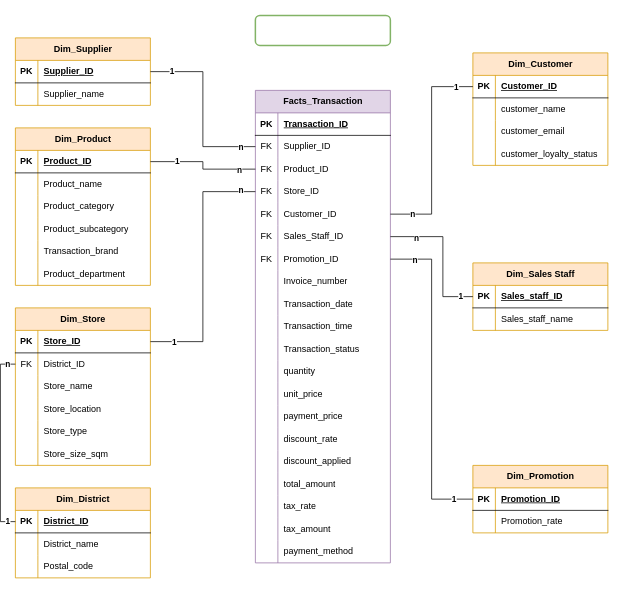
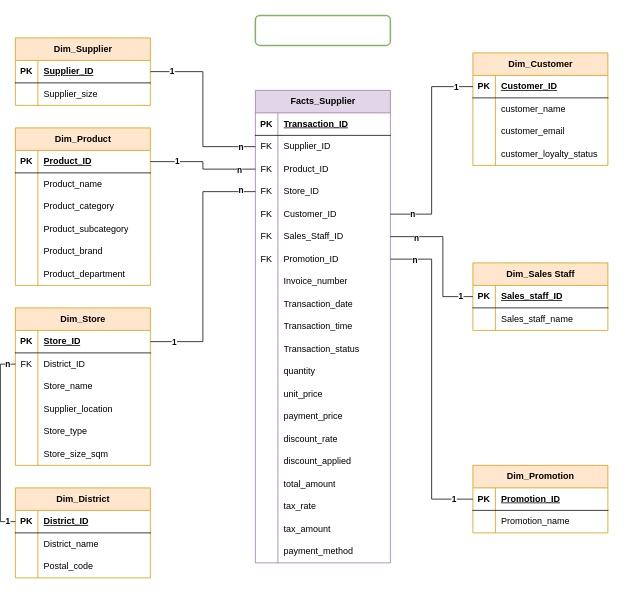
node "Supplier_name": label "Supplier_name" -> "Supplier_size"
node "Facts_Transaction": label "Facts_Transaction" -> "Facts_Supplier"
node "Transaction_brand": label "Transaction_brand" -> "Product_brand"
node "Store_location": label "Store_location" -> "Supplier_location"
node "Promotion_rate": label "Promotion_rate" -> "Promotion_name"
